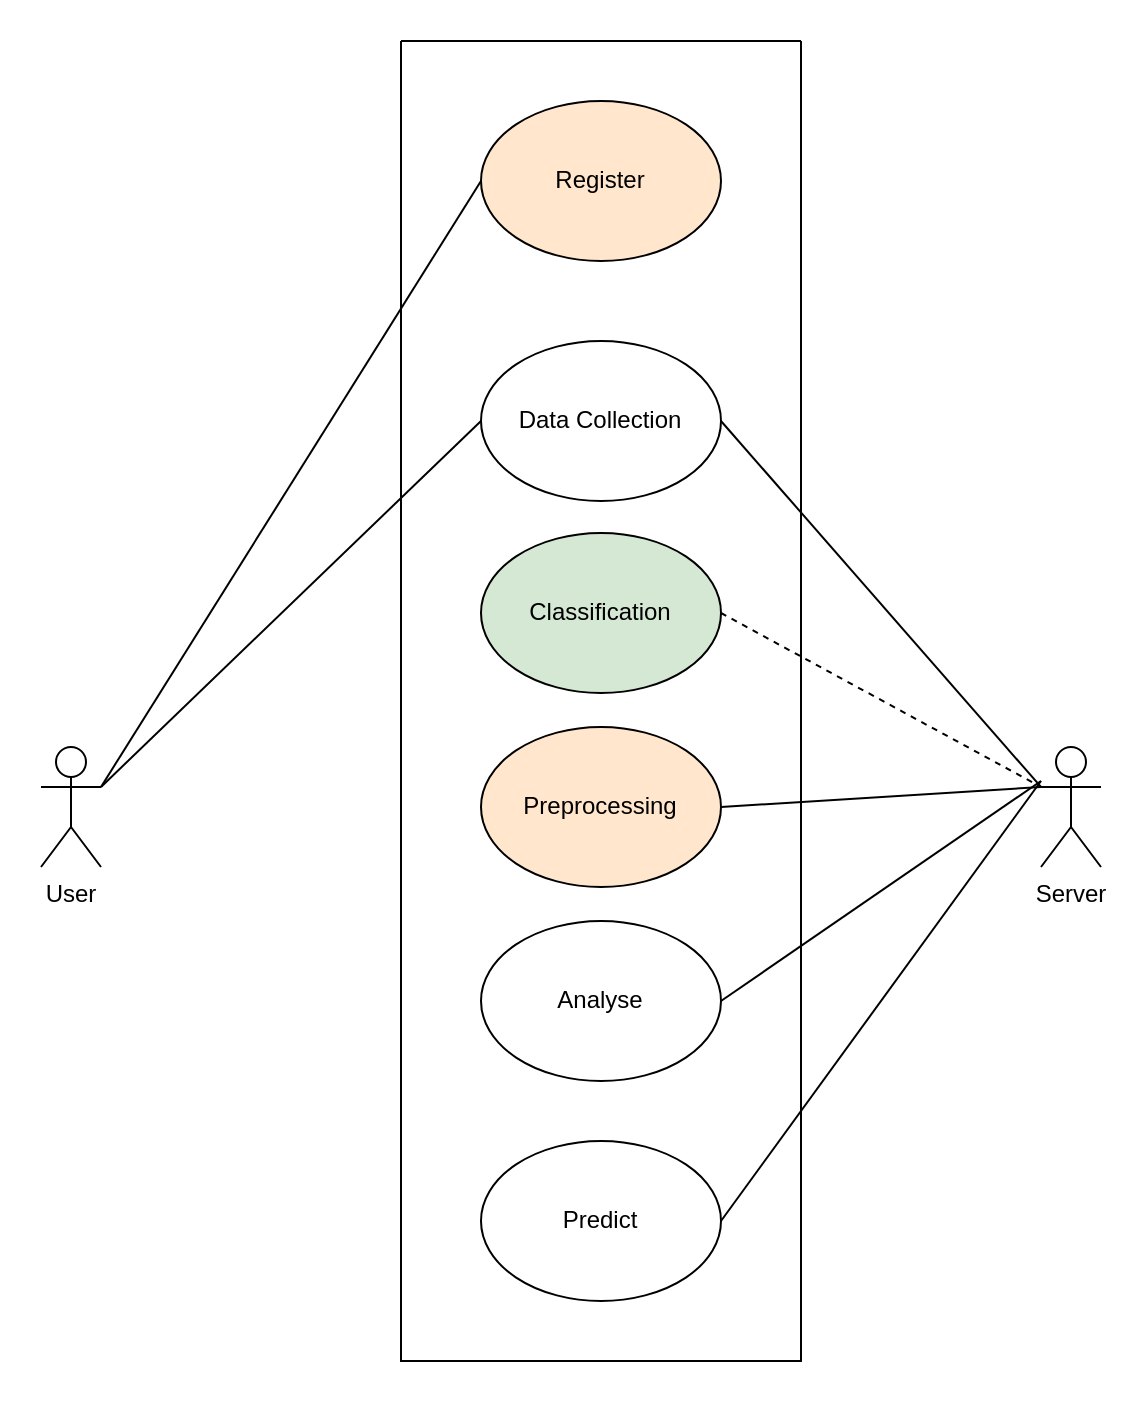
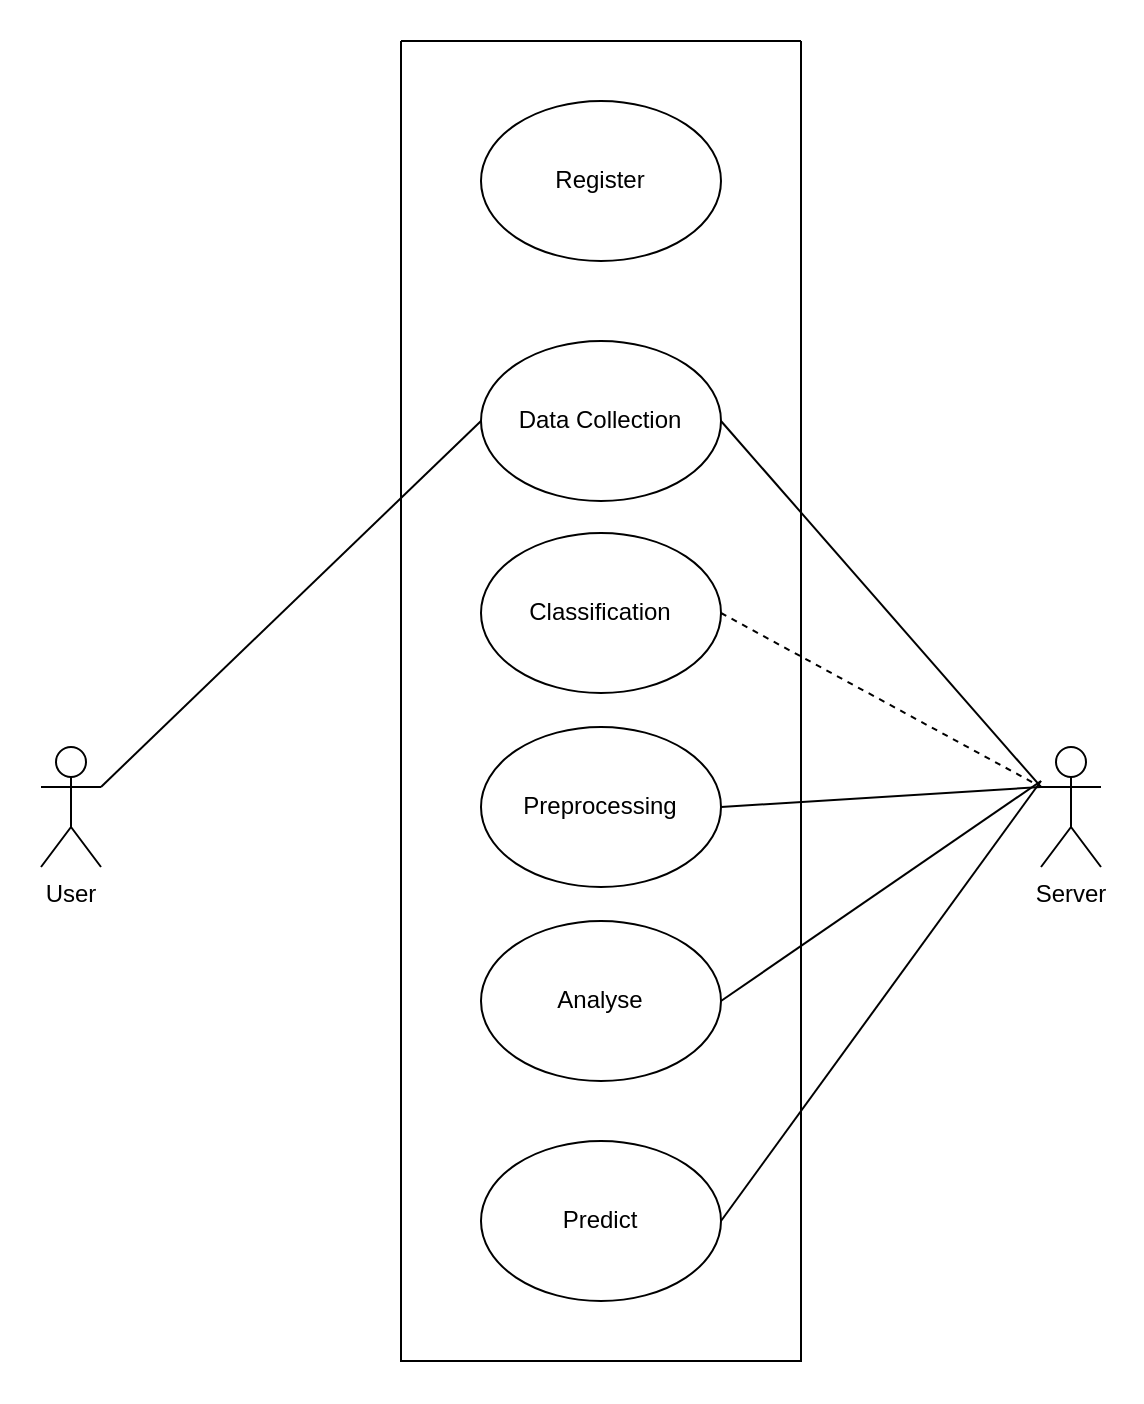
node "Register": fillcolor #ffe6cc -> #ffffff
edge "Register" -- "User": removed
node "Classification": fillcolor #d5e8d4 -> #ffffff
node "Preprocessing": fillcolor #ffe6cc -> #ffffff
